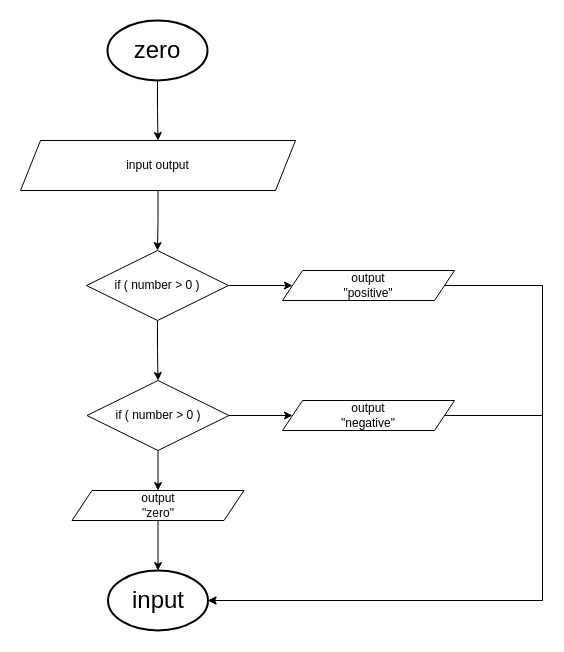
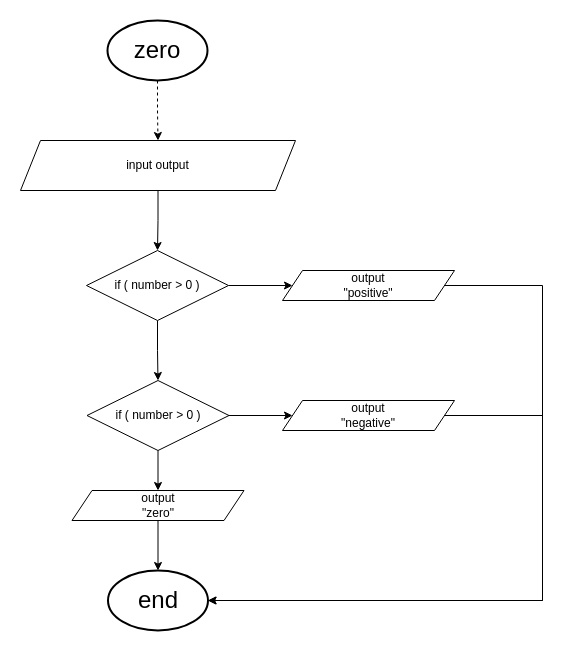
edge "zero" -> "input output": style solid -> dashed
node "input": label "input" -> "end"
